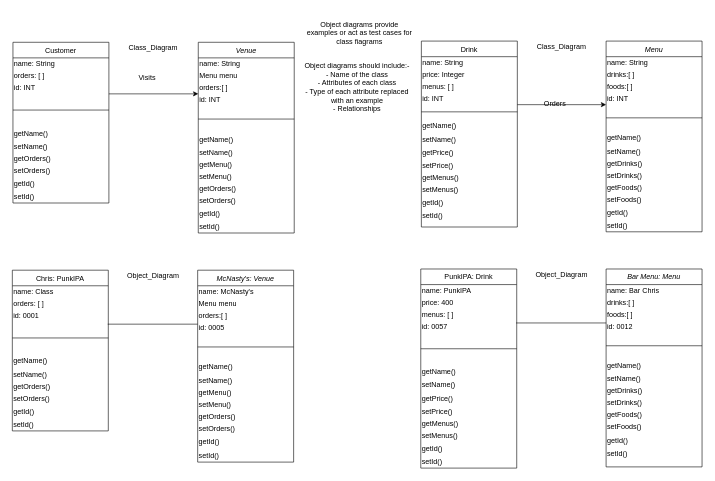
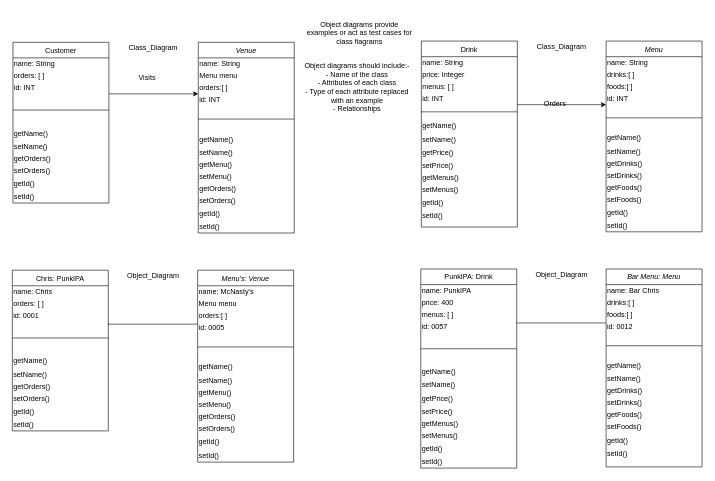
node "McNasty's: Venue": label "McNasty's: Venue" -> "Menu's: Venue"
node "name: Class": label "name: Class" -> "name: Chris"
